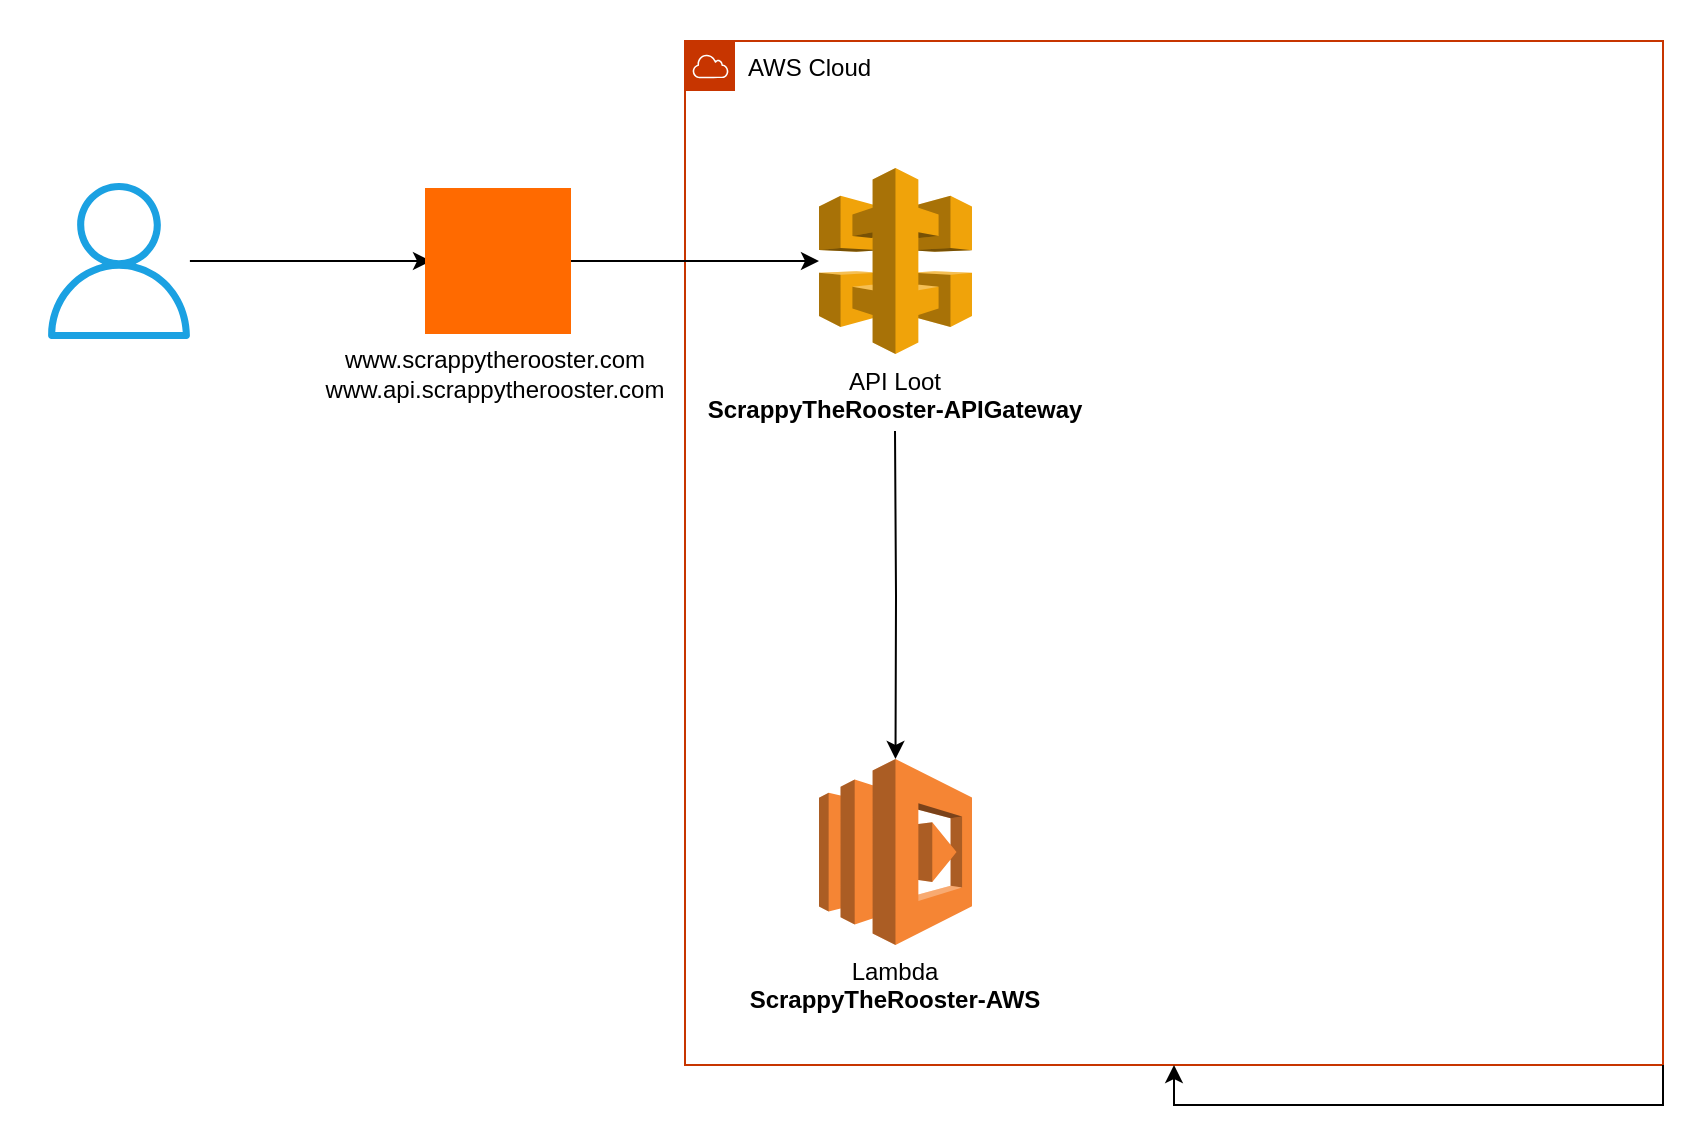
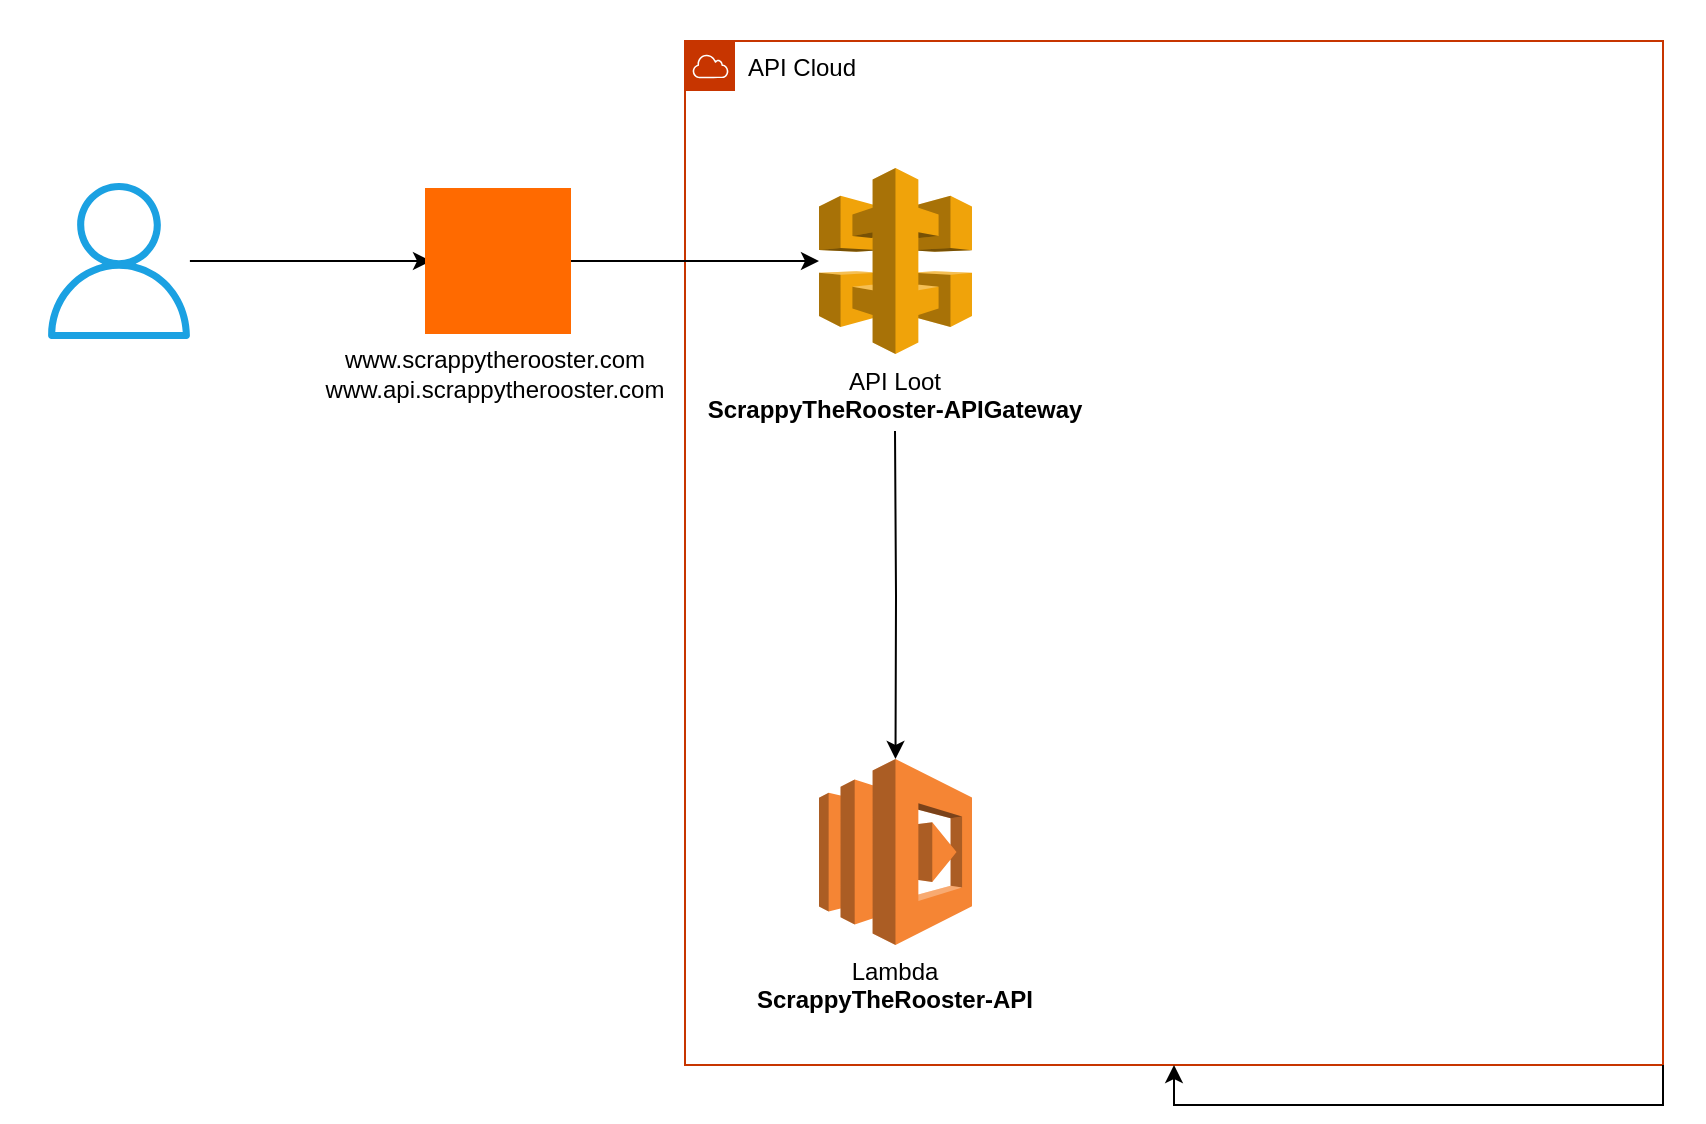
node "AWS Cloud": label "AWS Cloud" -> "API Cloud"
node "Lambda ScrappyTheRooster-AWS": label "Lambda ScrappyTheRooster-AWS" -> "Lambda ScrappyTheRooster-API"
